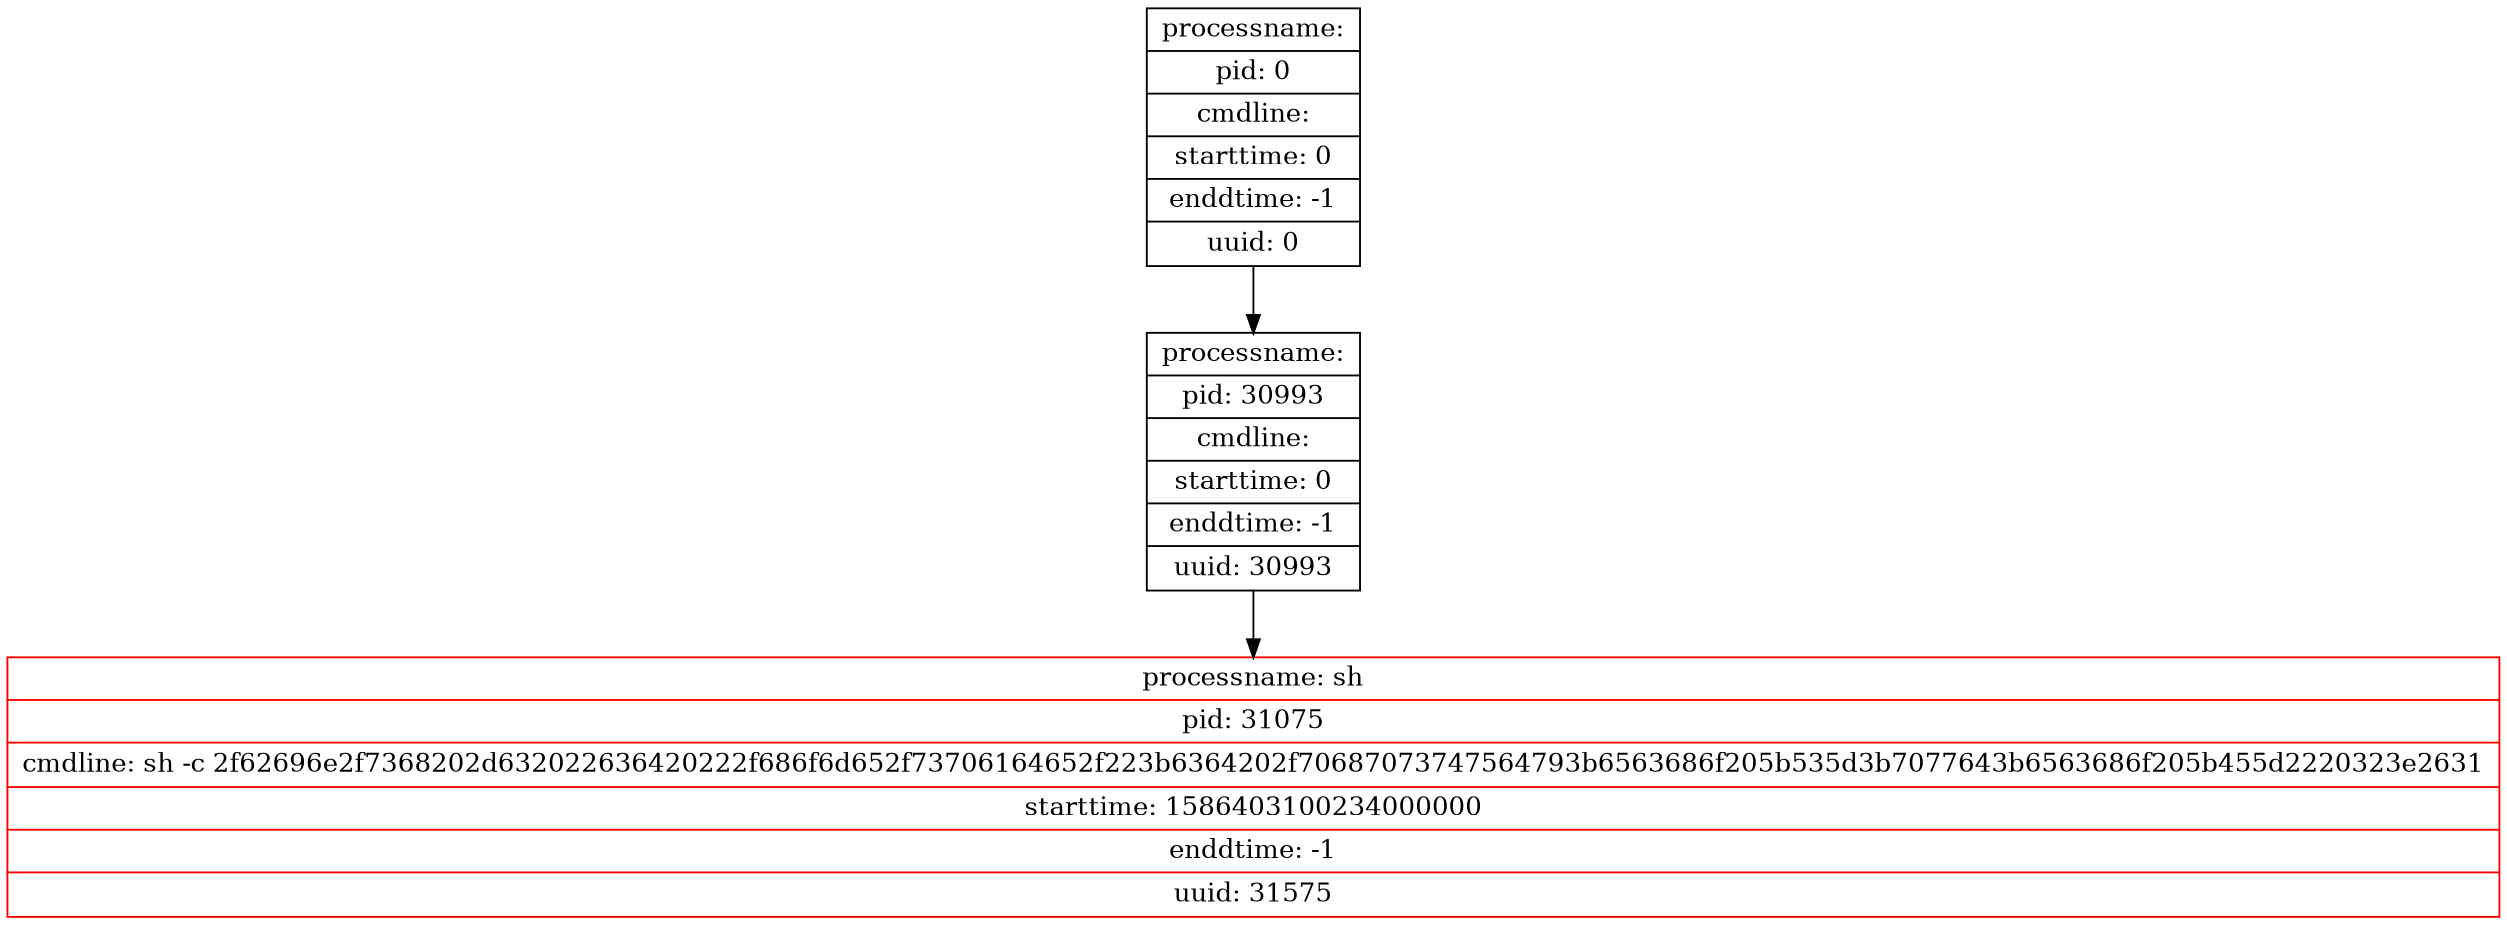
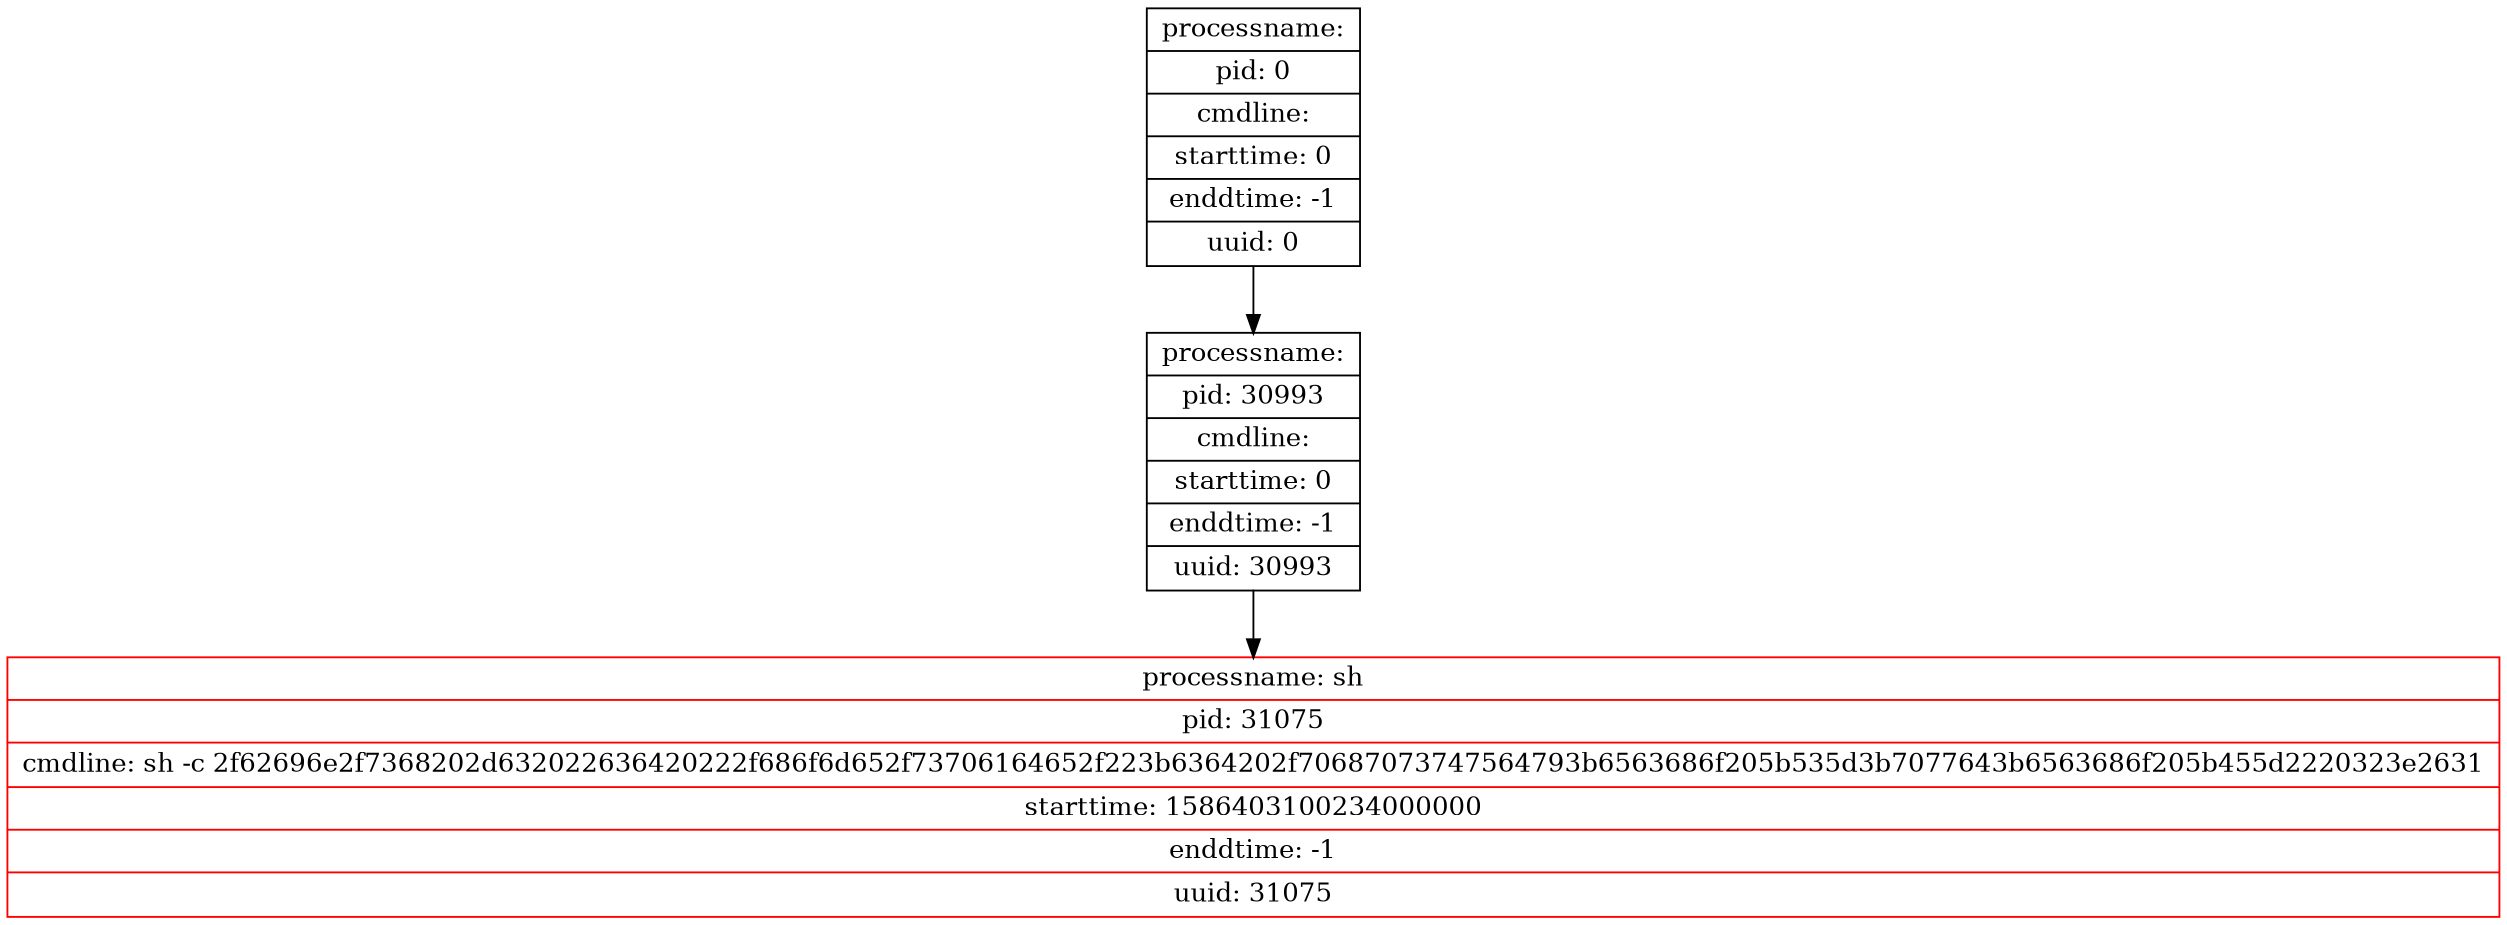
node "processname: sh": text "uuid: 31575" -> "uuid: 31075"
